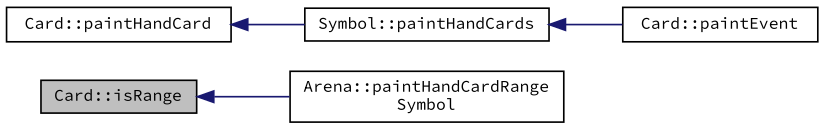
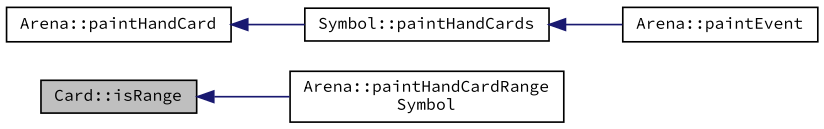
node "Card::paintHandCard": label "Card::paintHandCard" -> "Arena::paintHandCard"
node "Card::paintEvent": label "Card::paintEvent" -> "Arena::paintEvent"
